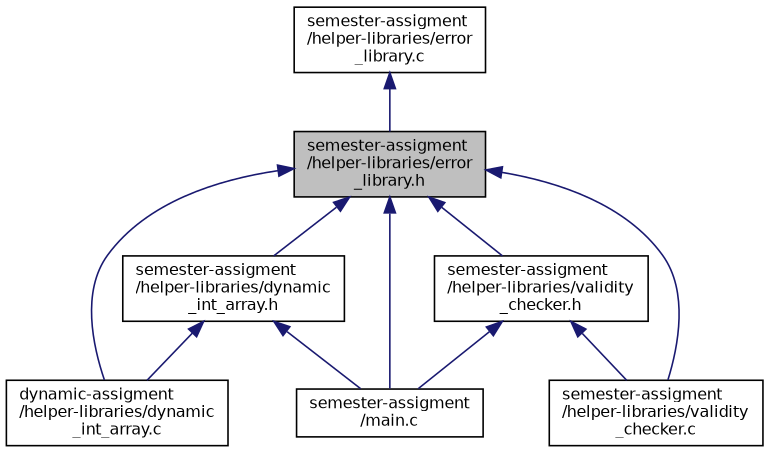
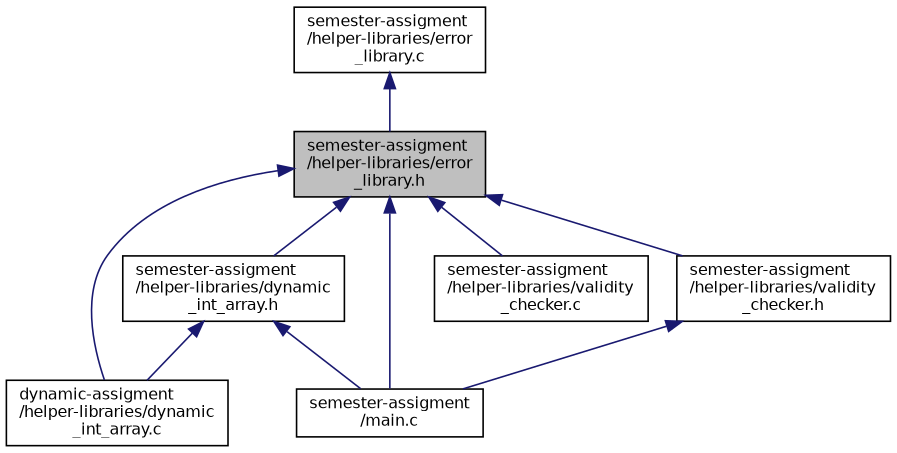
edge "semester-assigment /helper-libraries/validity _checker.c" -> "semester-assigment /helper-libraries/validity _checker.h": removed
